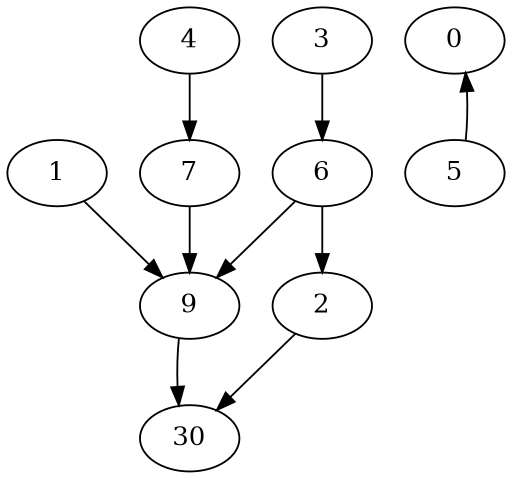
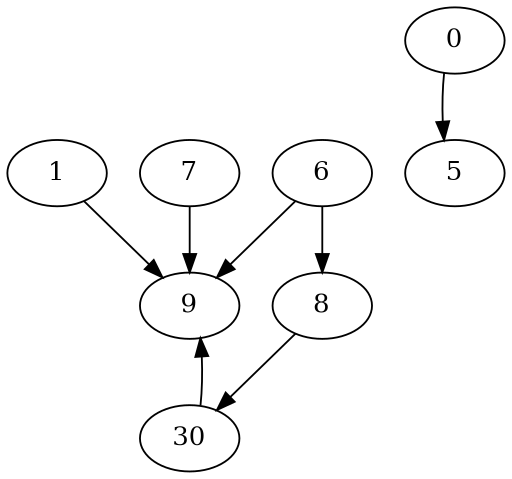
node "4": removed
node "3": removed
edge "5" -> "0": reversed
node "2": label "2" -> "8"
edge "9" -> "30": reversed
